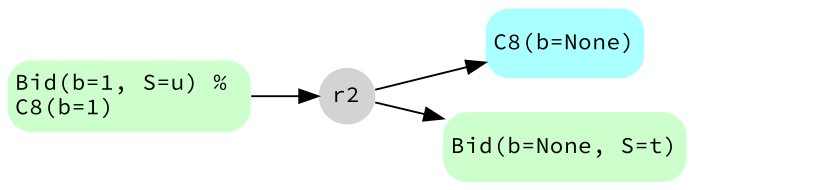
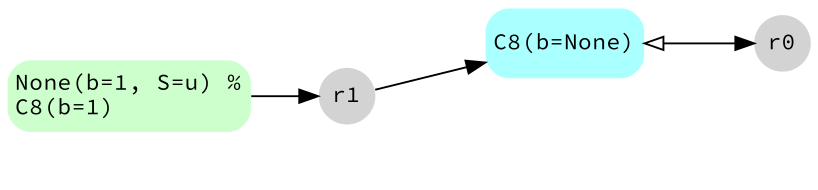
node "r0": added
node "Bid(b=1, S=u) % C8(b=1)": label "Bid(b=1, S=u) % C8(b=1)" -> "None(b=1, S=u) % C8(b=1)"
node "r2": label "r2" -> "r1"
node "Bid(b=None, S=t)": removed
